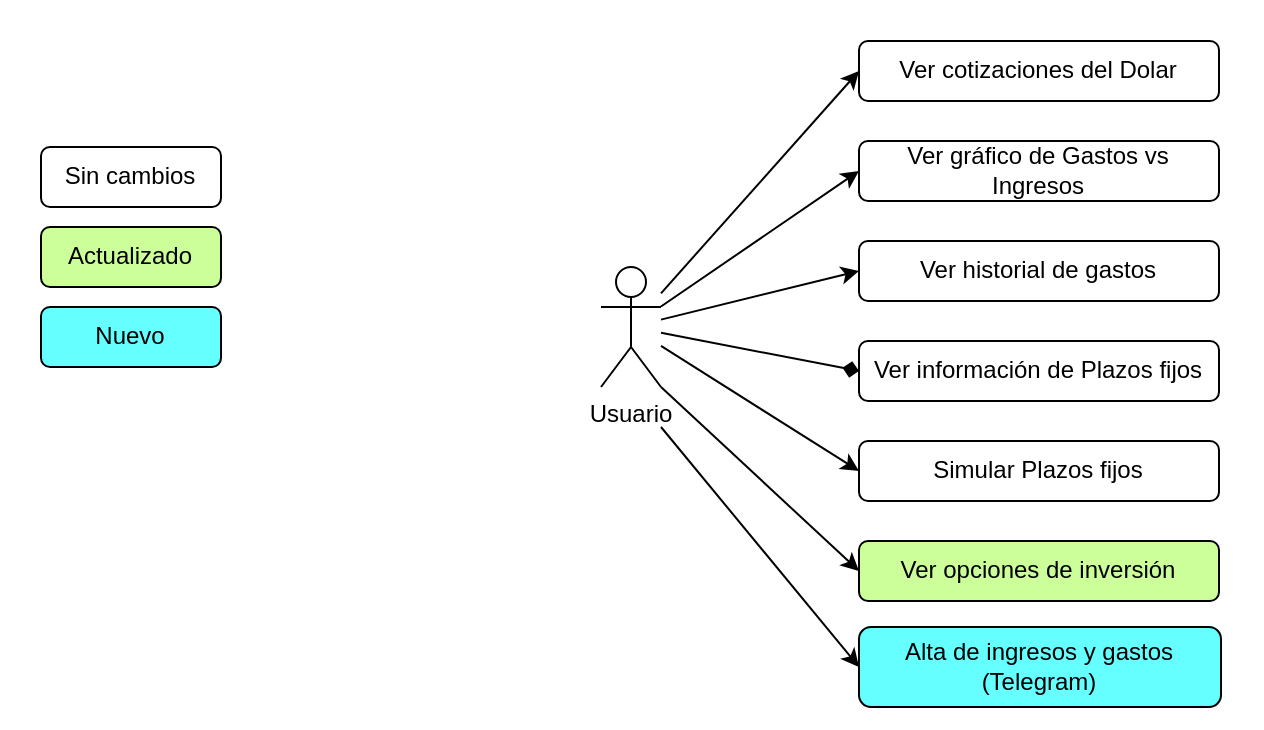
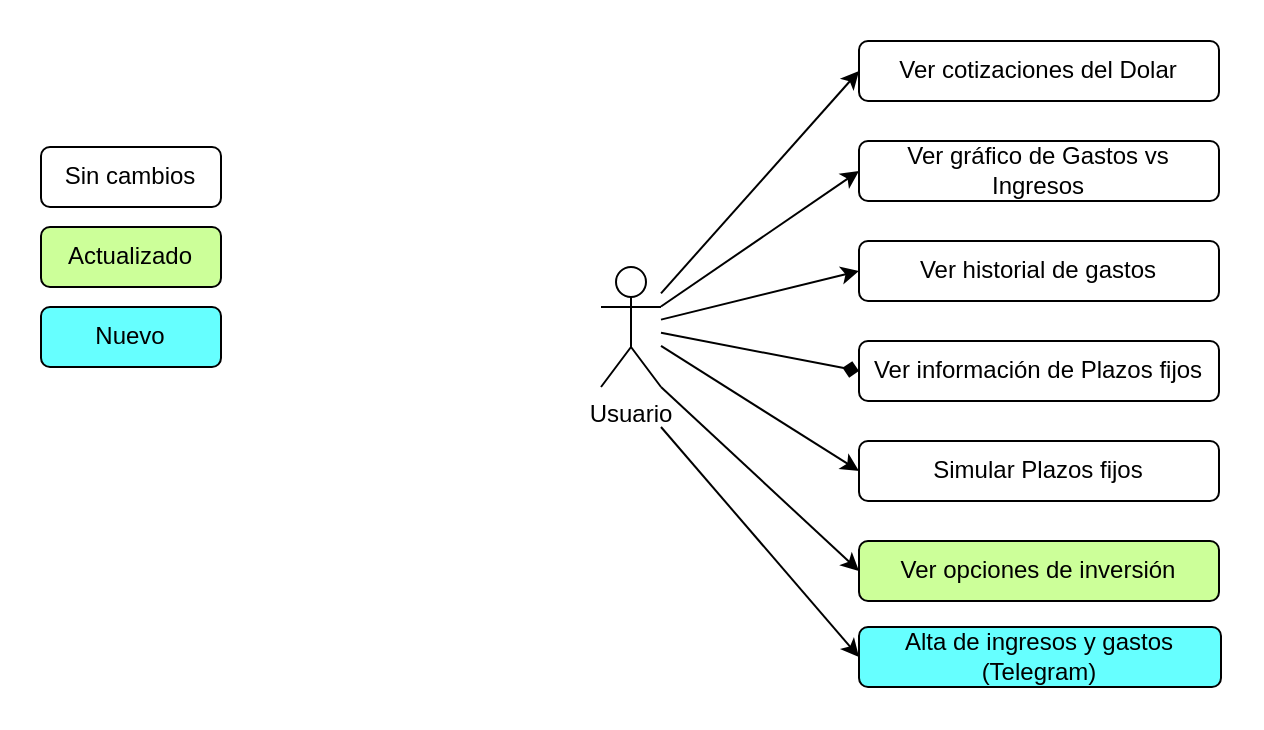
node "Alta de ingresos y gastos (Telegram)": size 362x80 -> 362x60
